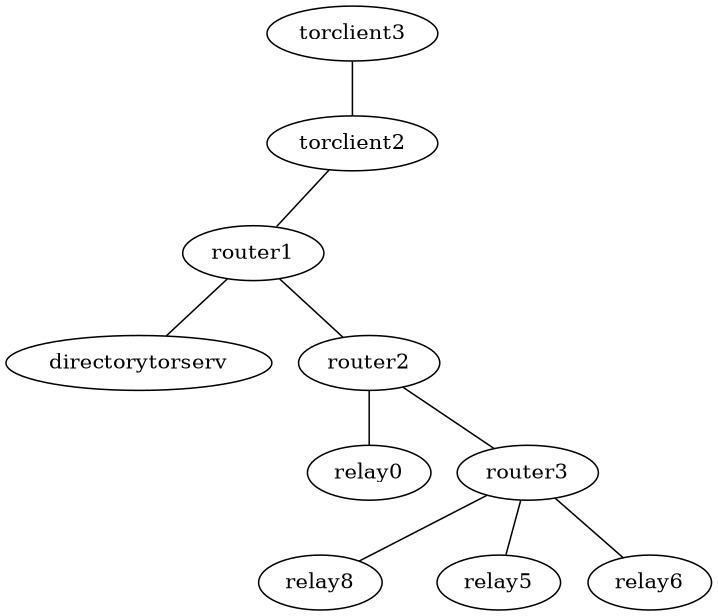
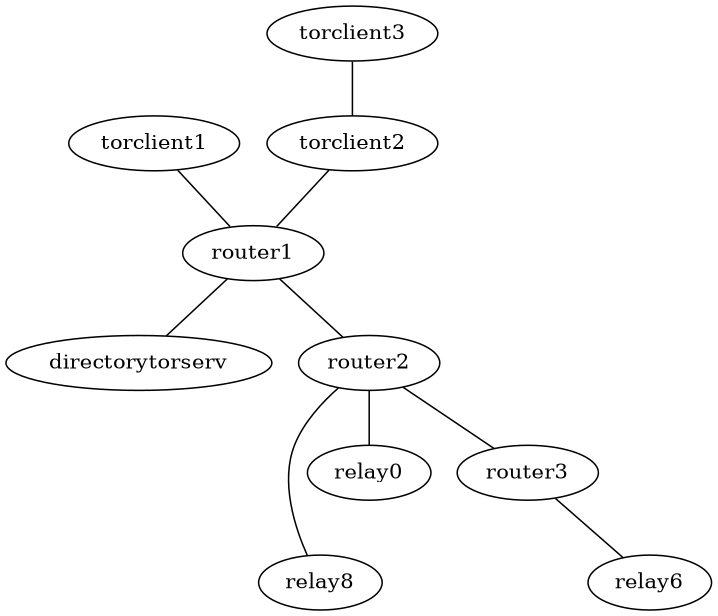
node "torclient1": added
edge "router3" -- "relay8": now "router2" -- "relay8"
node "relay5": removed
